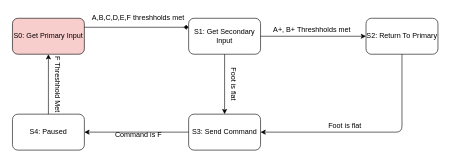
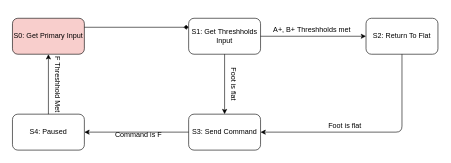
node "A,B,C,D,E,F threshholds met": removed
node "S1: Get Secondary Input": label "S1: Get Secondary Input" -> "S1: Get Threshholds Input"
node "S2: Return To Primary": label "S2: Return To Primary" -> "S2: Return To Flat"
